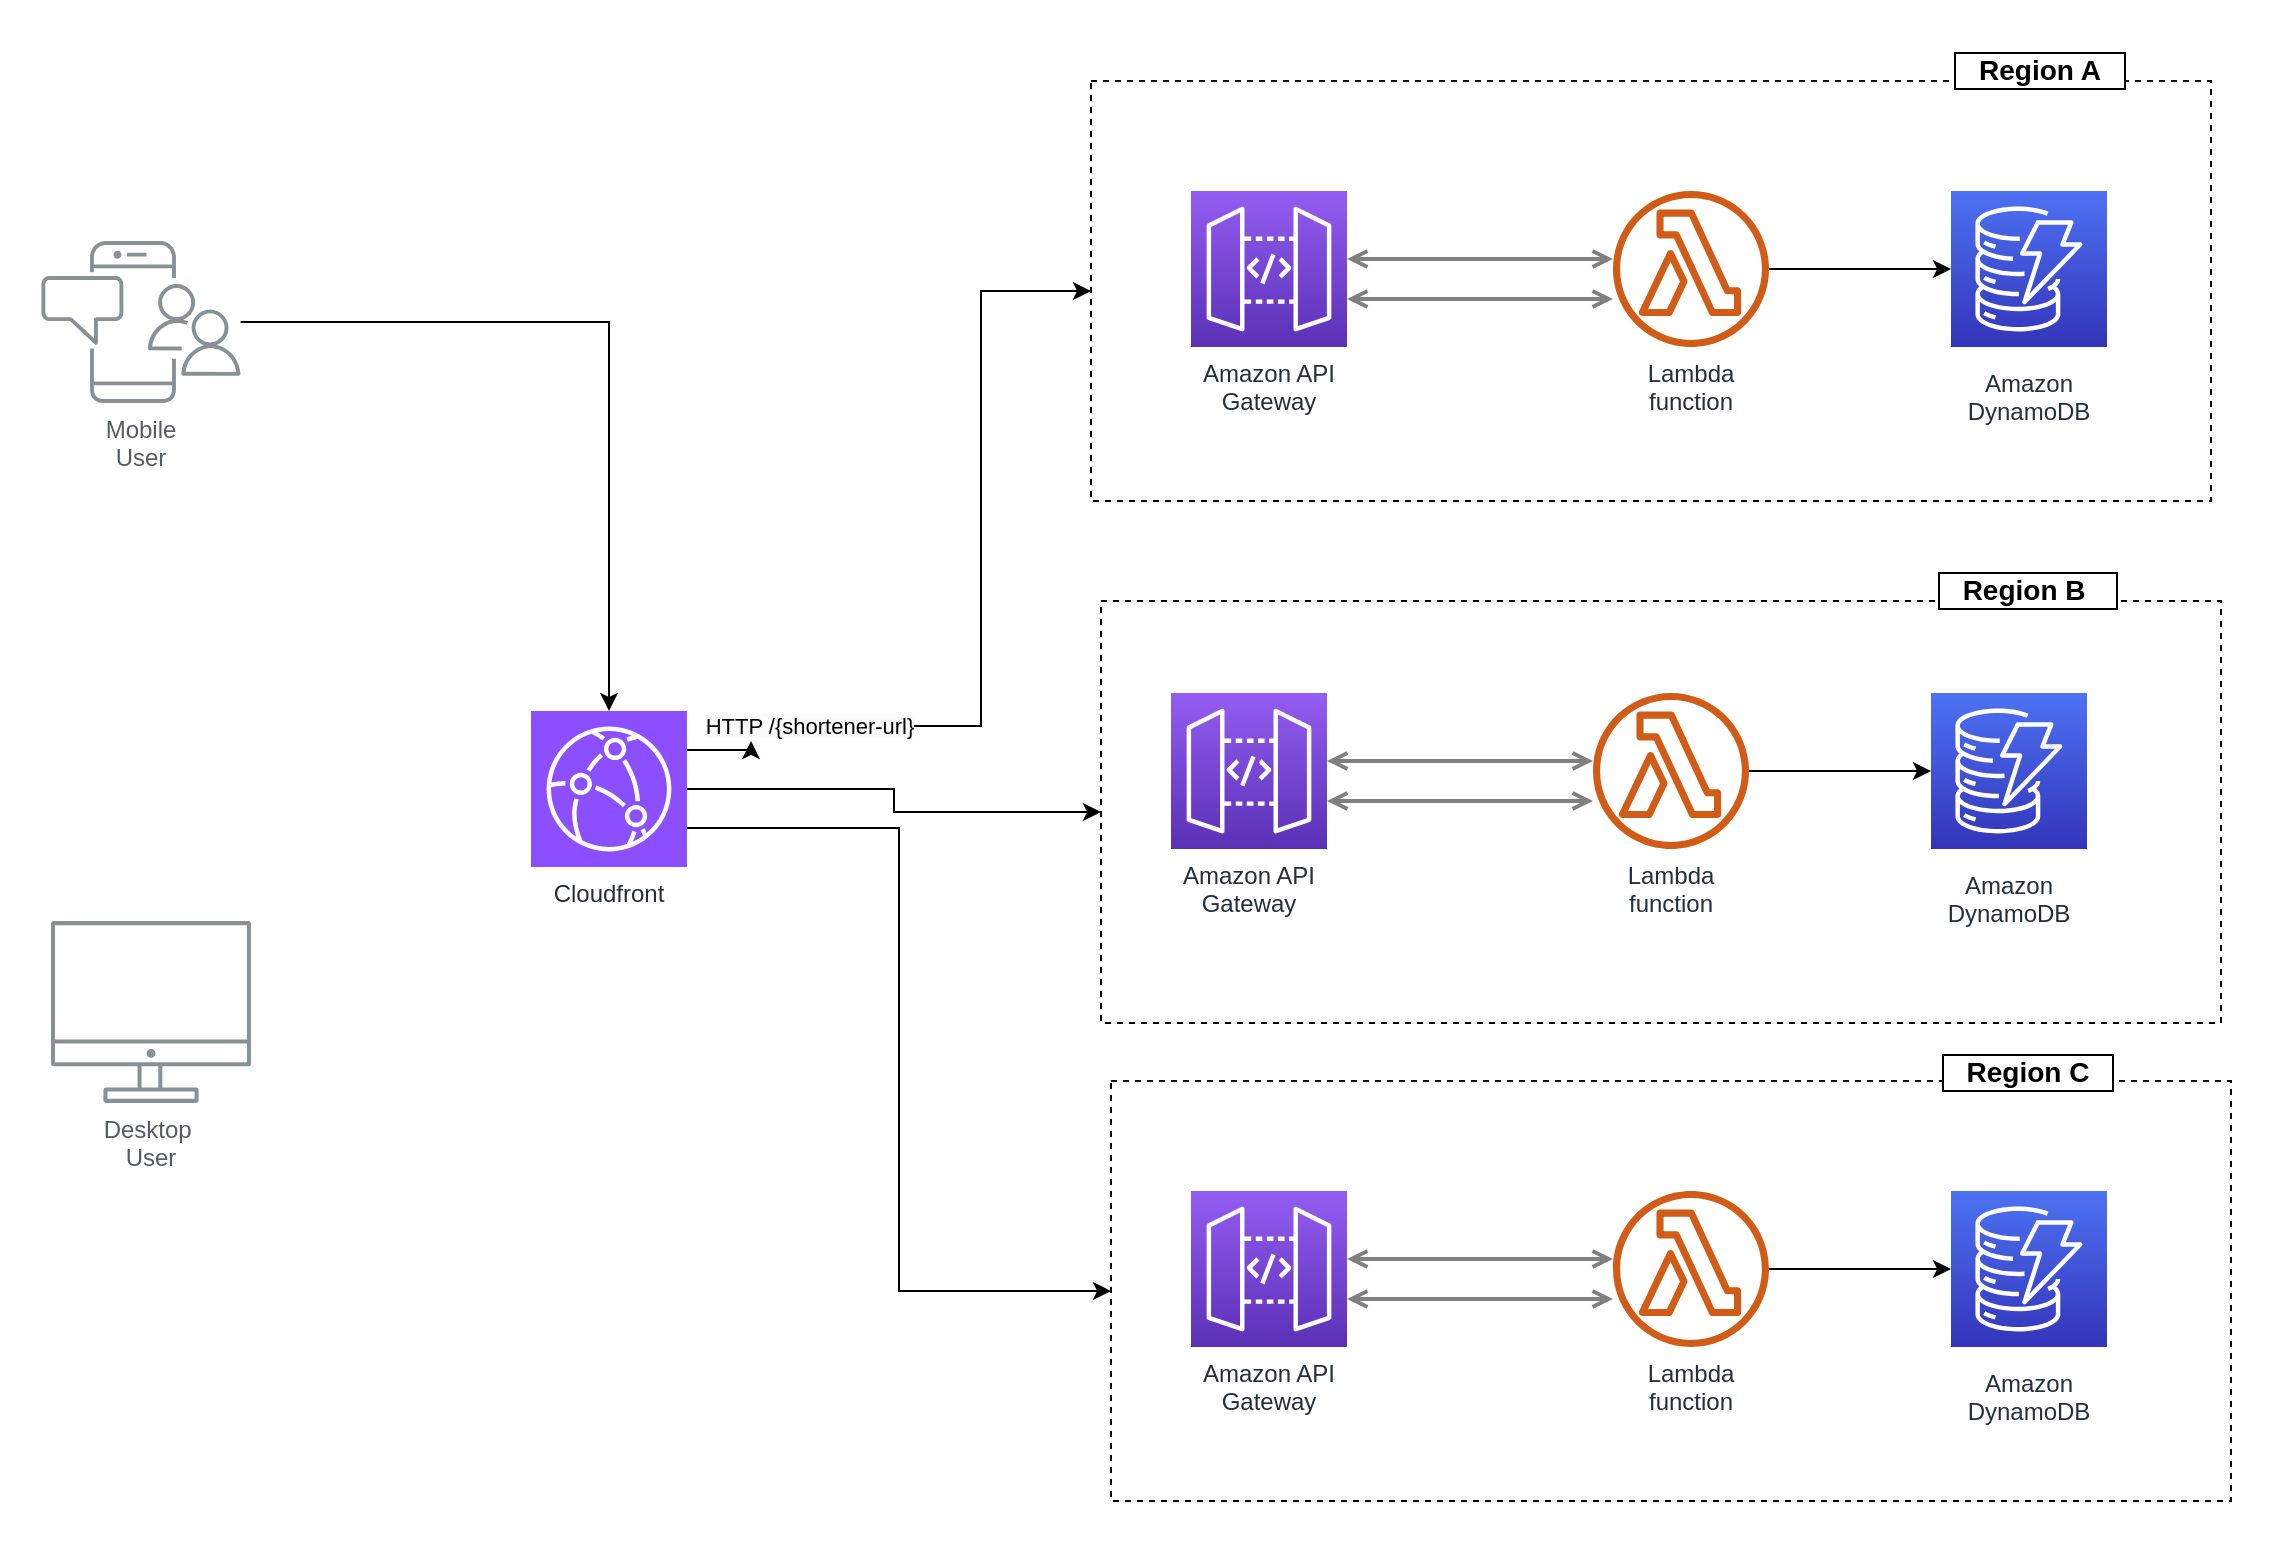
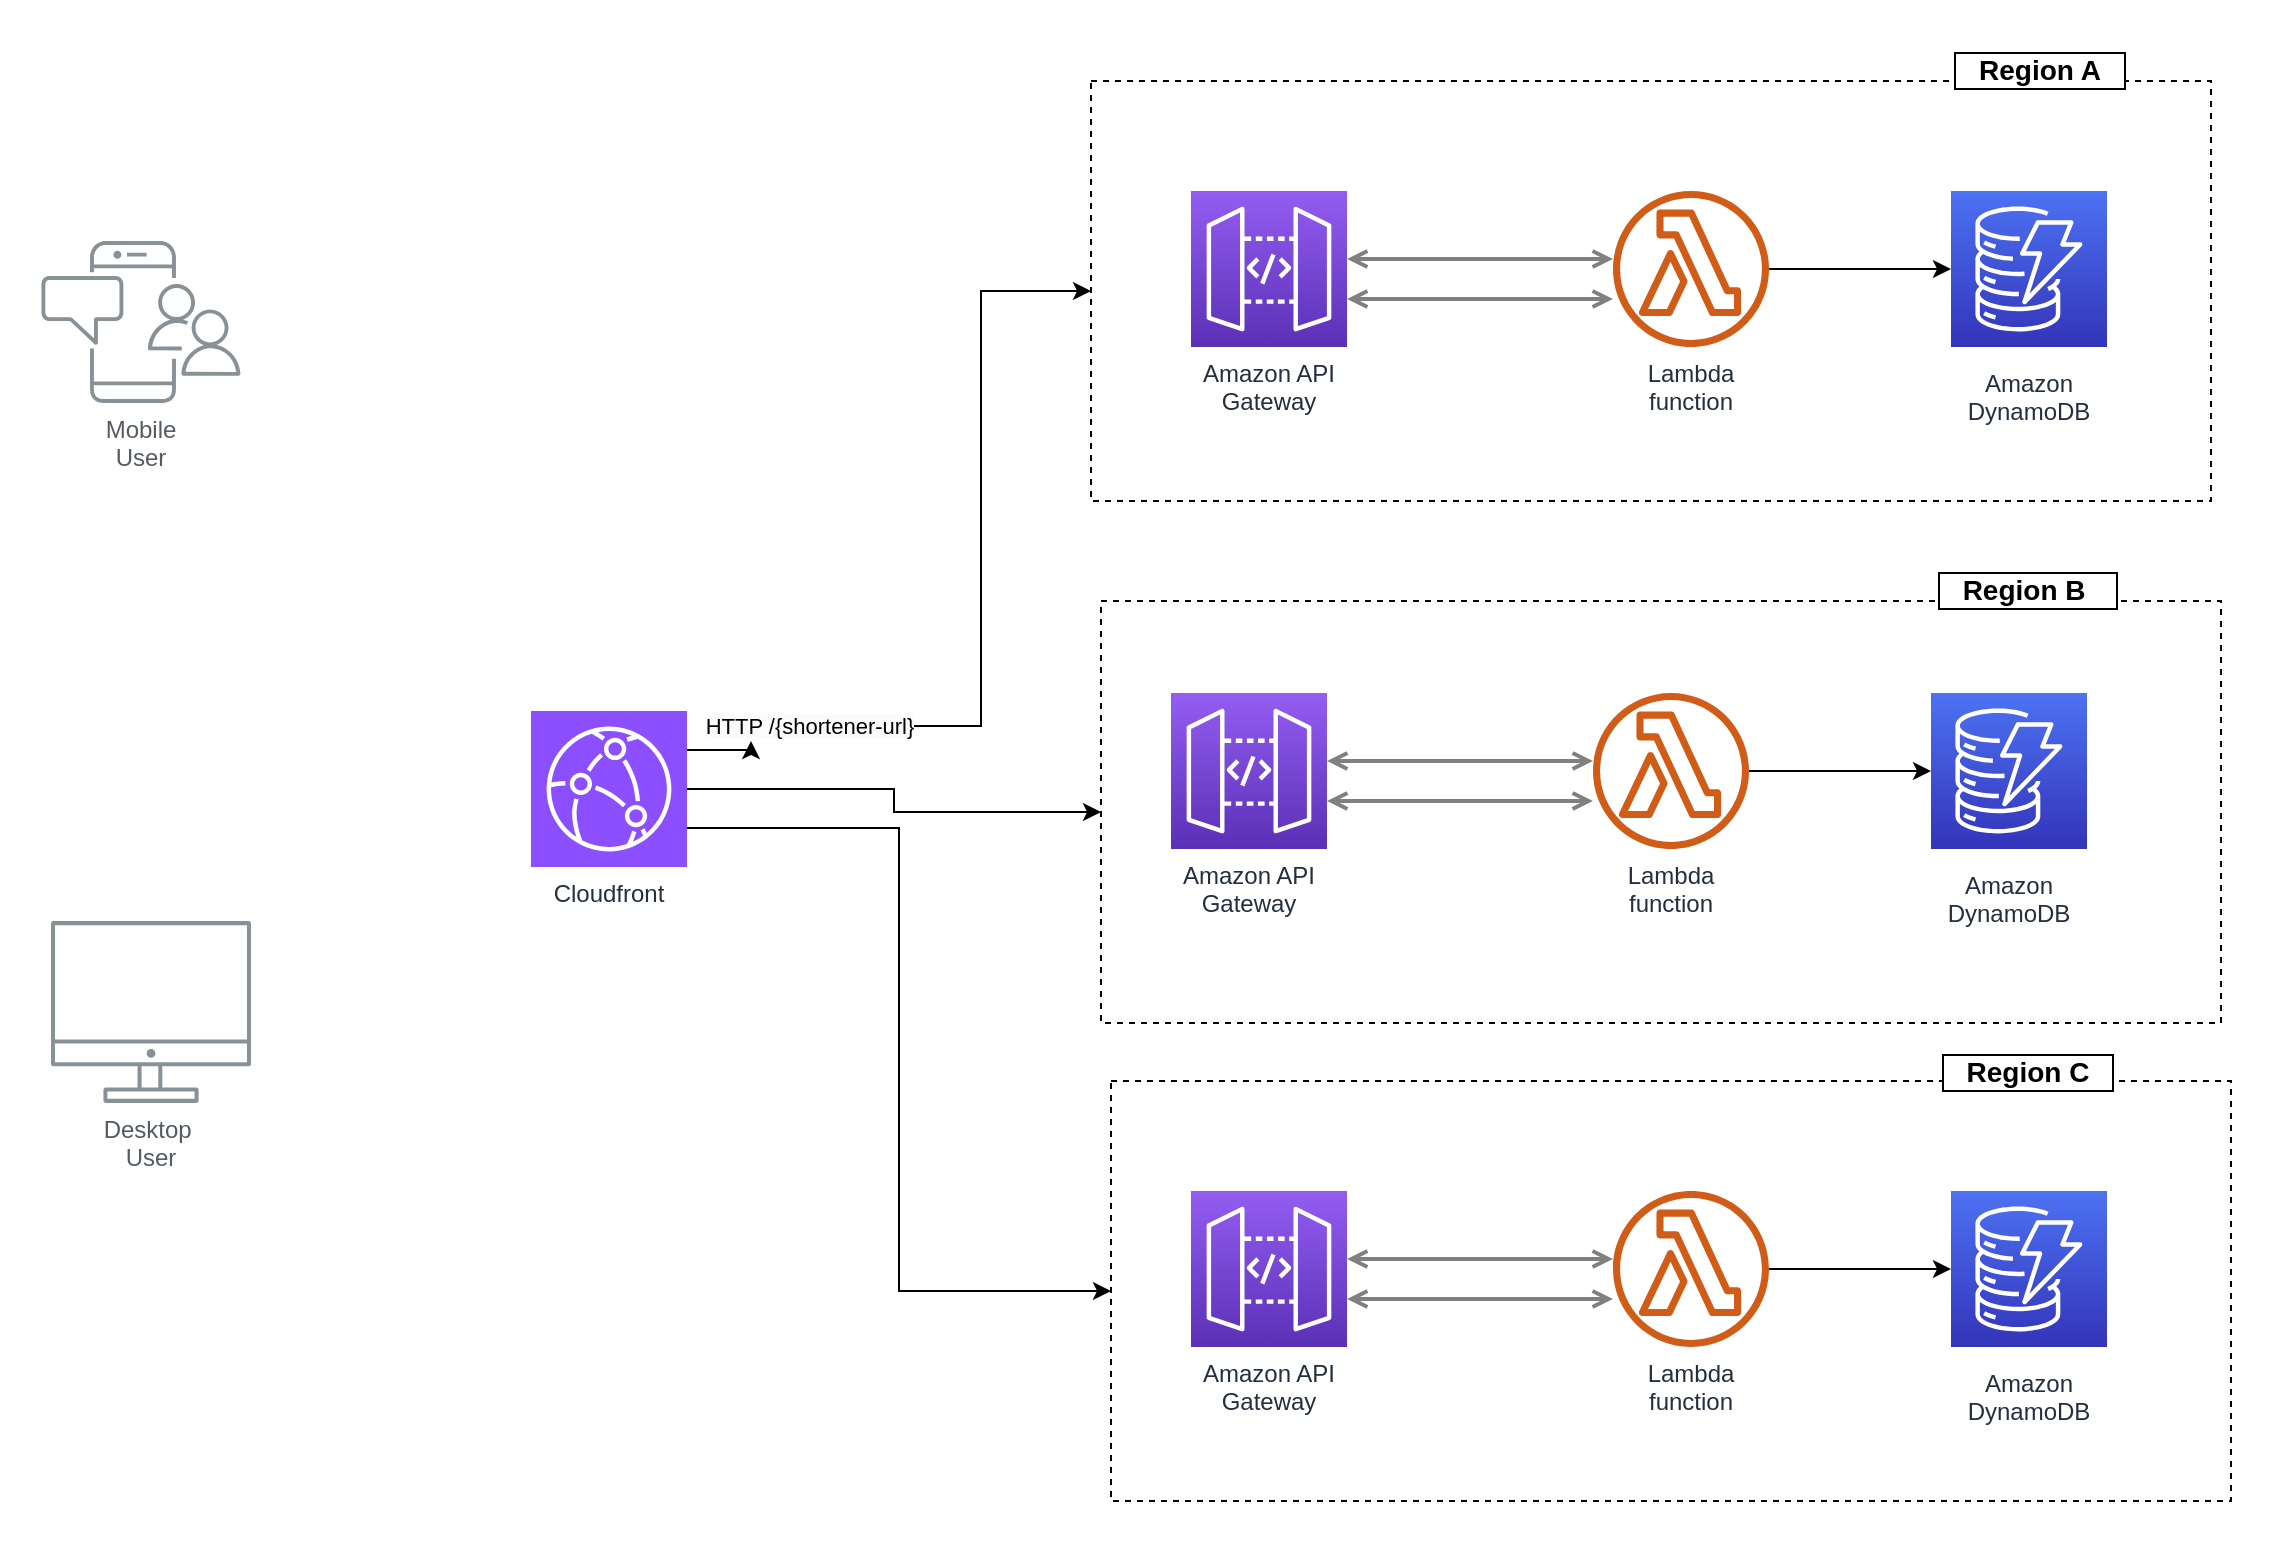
edge "Mobile User" -> "Cloudfront": removed
